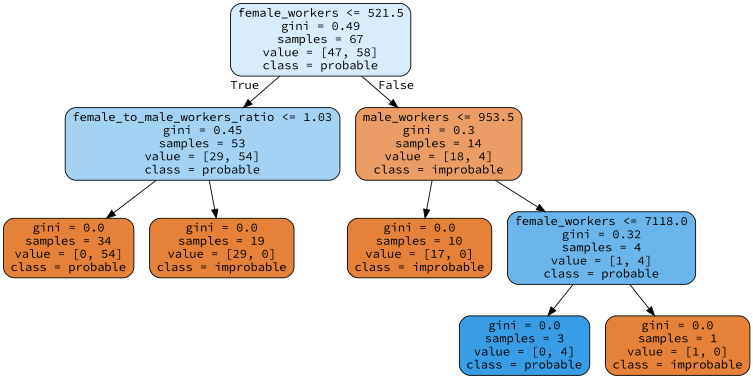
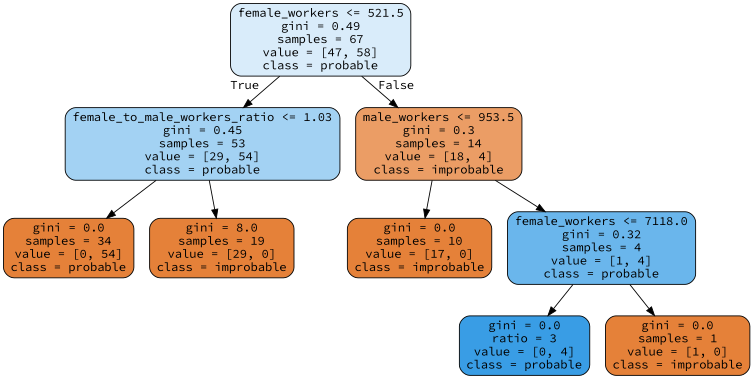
node "gini = 0.0 samples = 19 value = [29, 0] class = improbable": label "gini = 0.0 samples = 19 value = [29, 0] class = improbable" -> "gini = 8.0 samples = 19 value = [29, 0] class = improbable"
node "gini = 0.0 samples = 3 value = [0, 4] class = probable": label "gini = 0.0 samples = 3 value = [0, 4] class = probable" -> "gini = 0.0 ratio = 3 value = [0, 4] class = probable"
